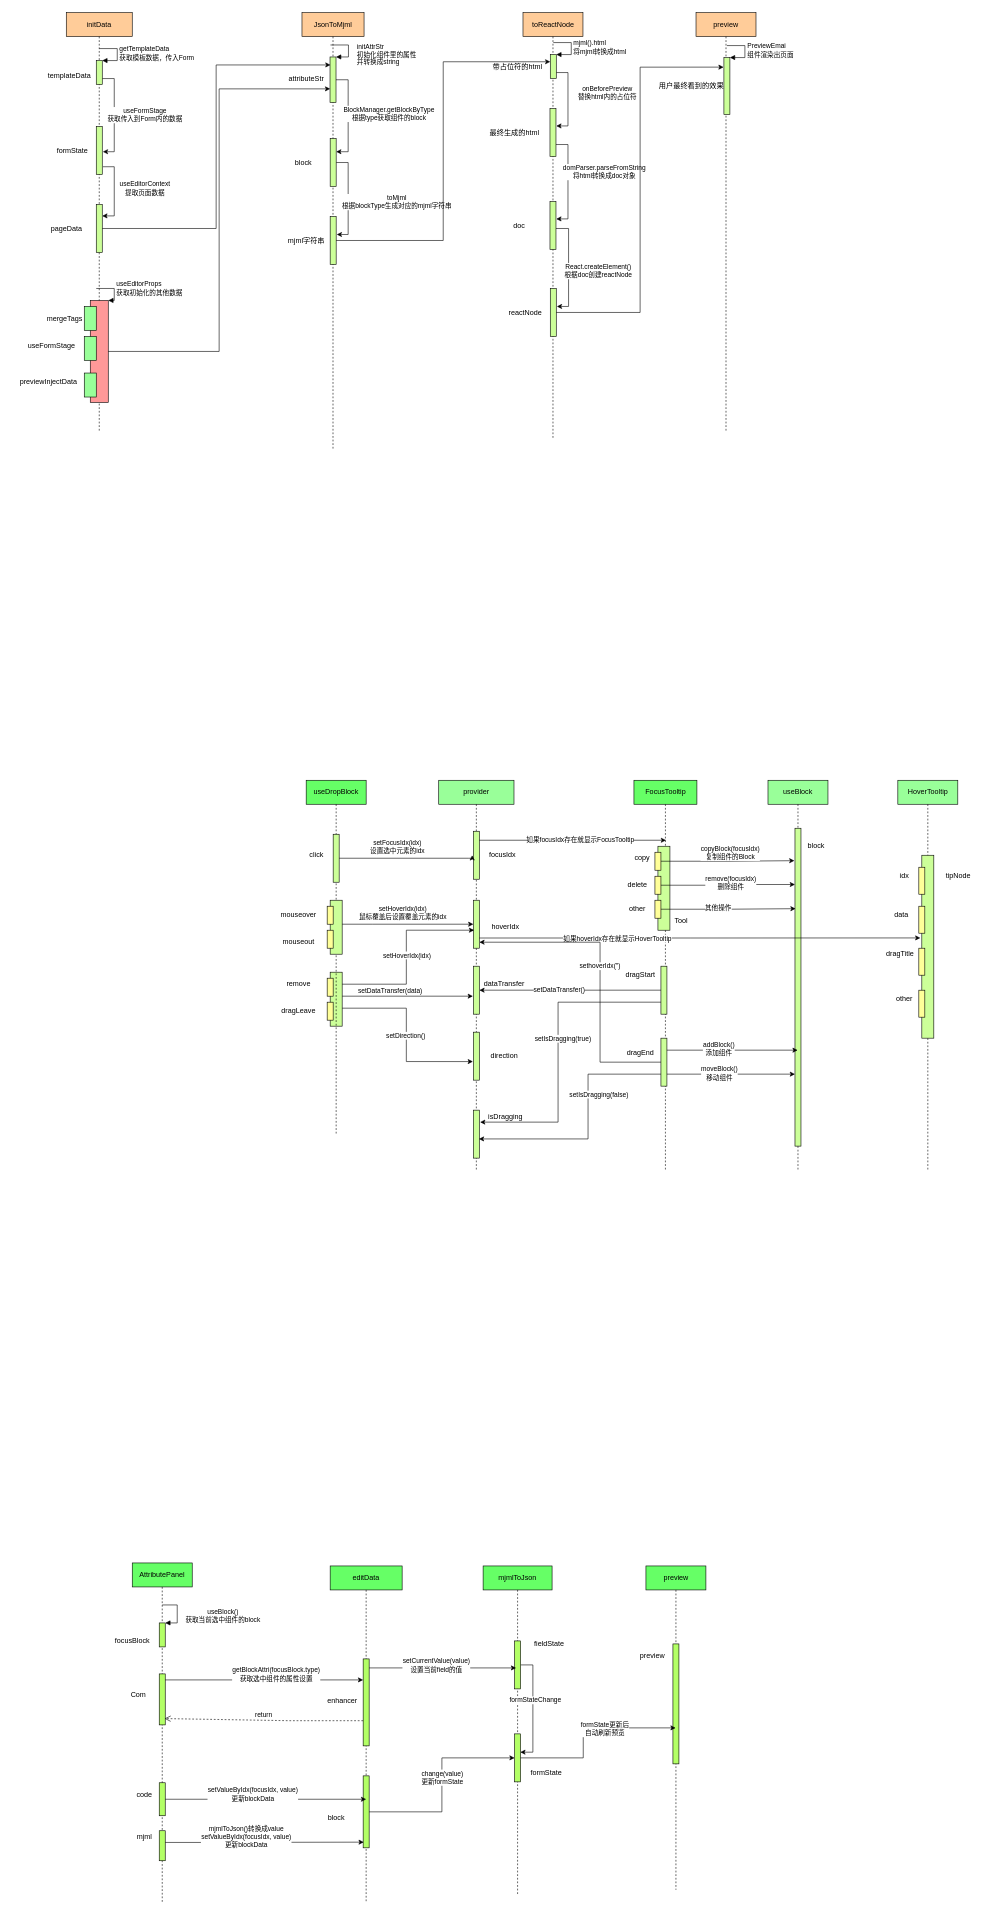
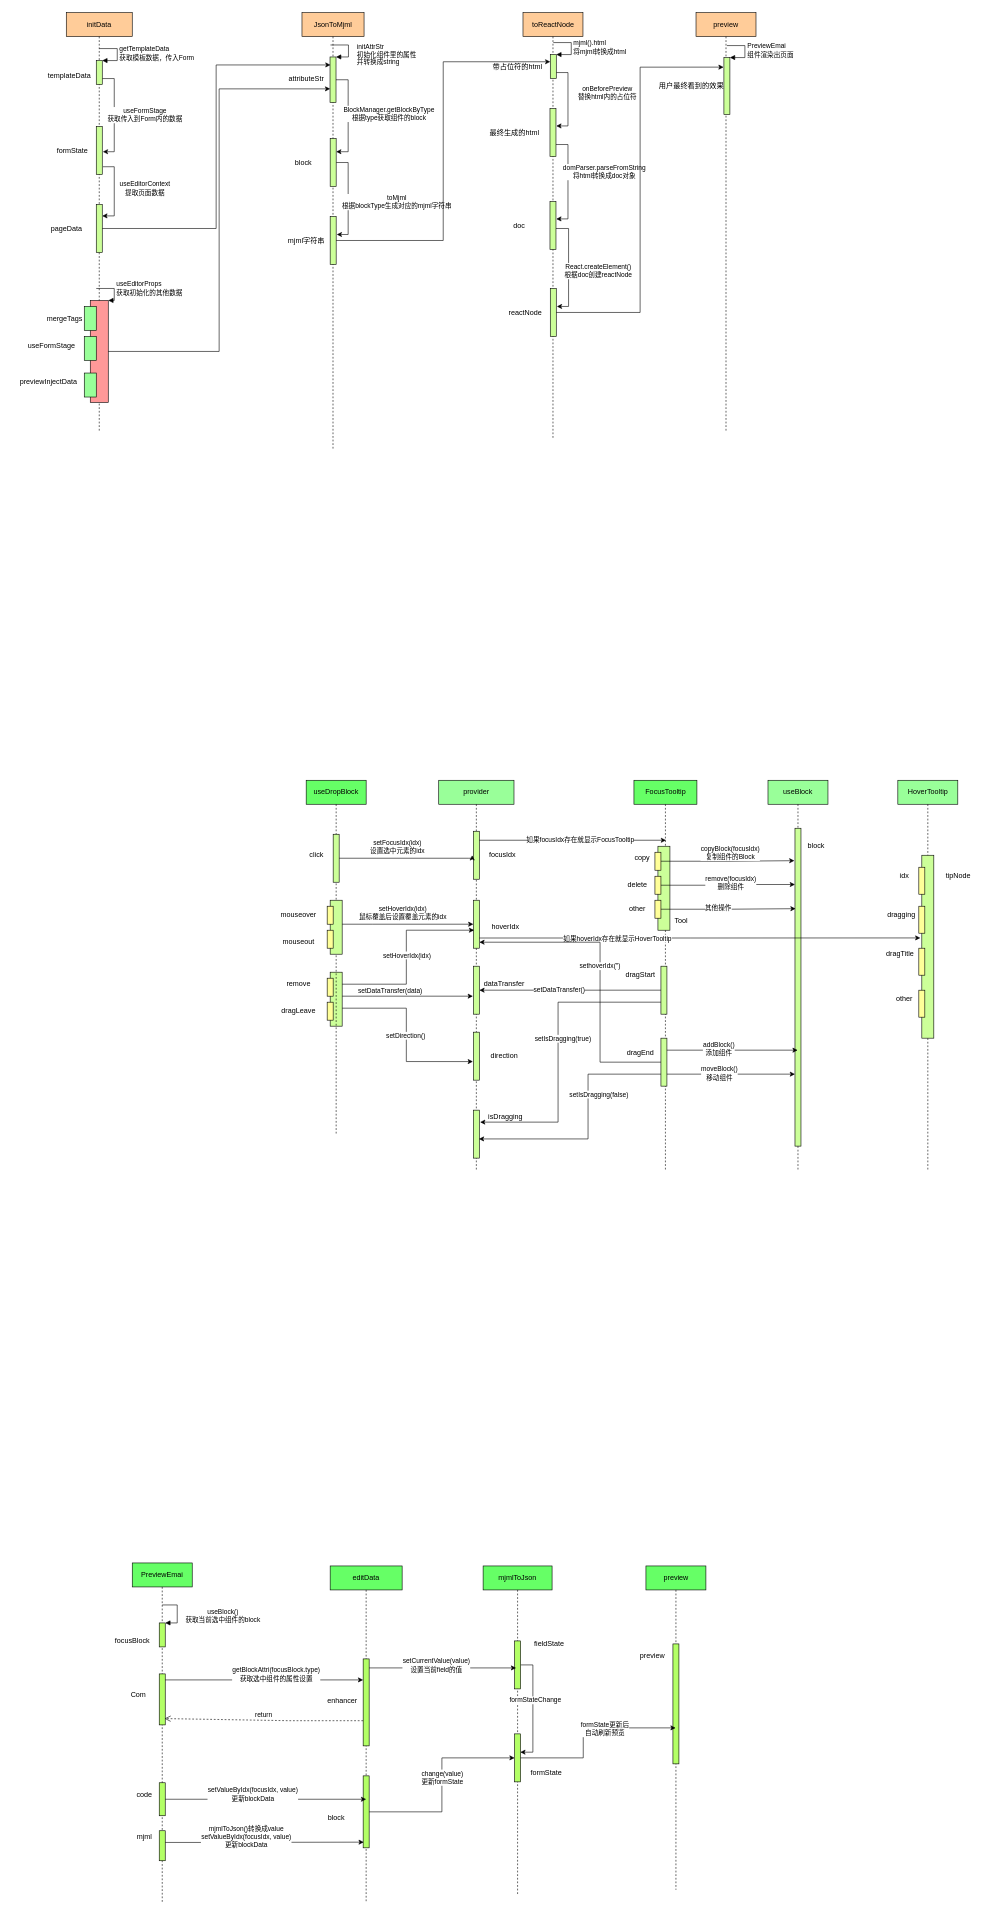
node "data": label "data" -> "dragging"
node "AttributePanel": label "AttributePanel" -> "PreviewEmai"
